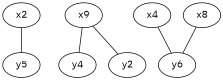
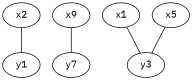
node "x4": label "x4" -> "x1"
node "x8": label "x8" -> "x5"
node "y5": label "y5" -> "y1"
node "y4": label "y4" -> "y7"
node "y2": removed
node "y6": label "y6" -> "y3"
